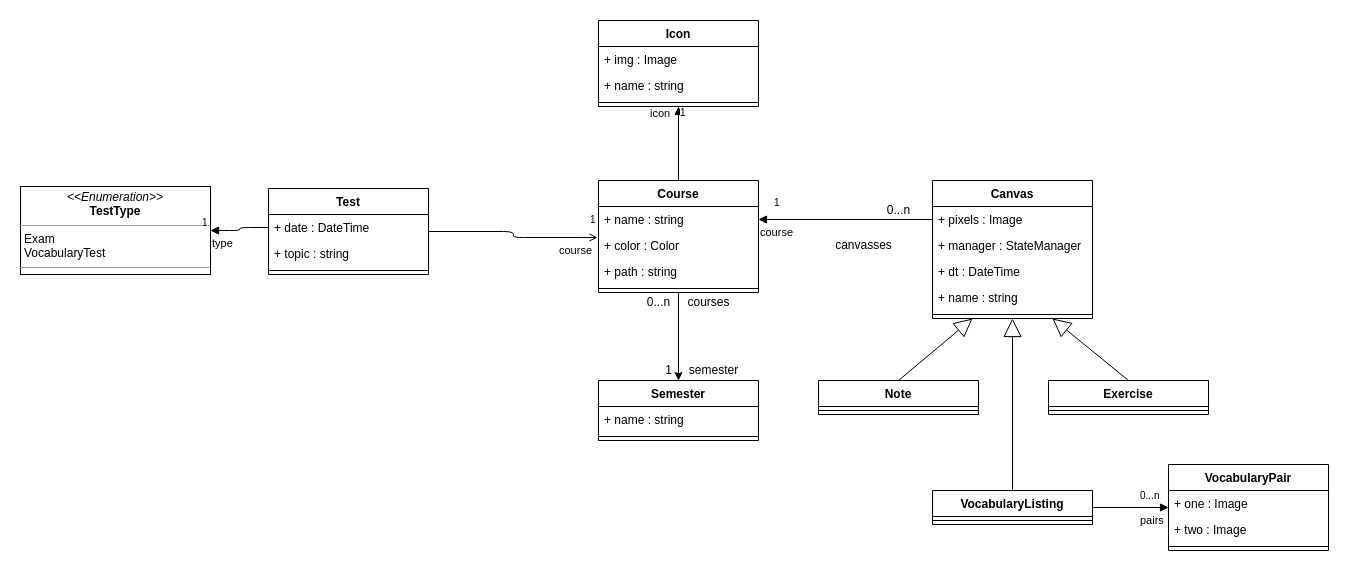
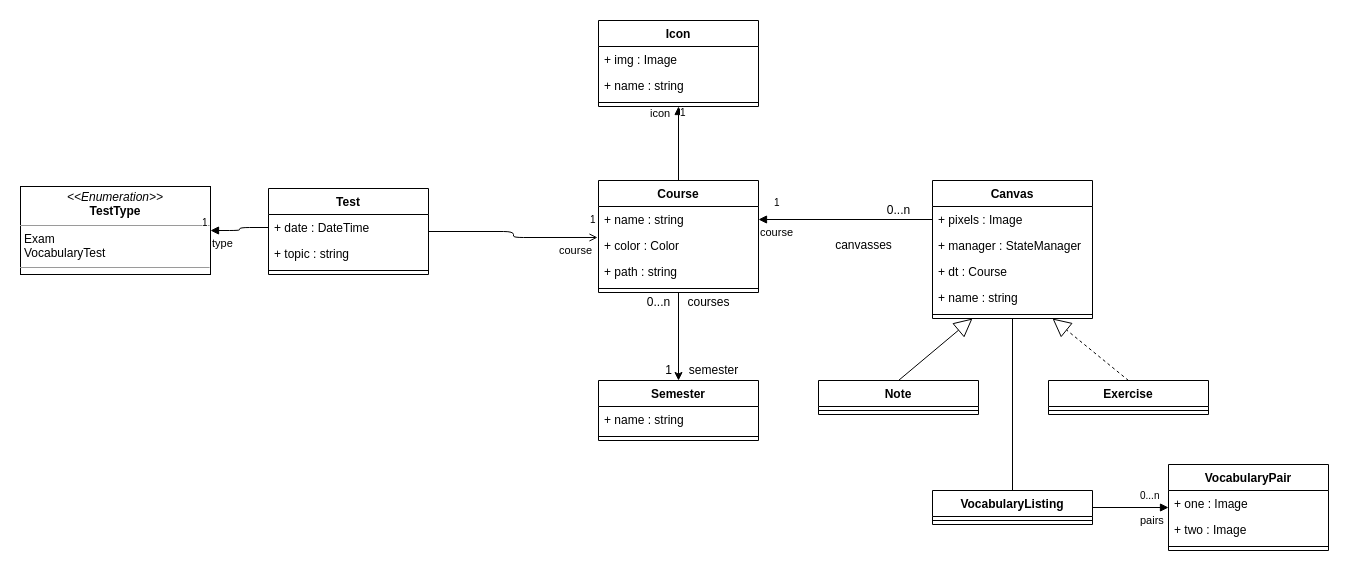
node "+ dt : DateTime": label "+ dt : DateTime" -> "+ dt : Course"
edge "VocabularyListing" -> "Canvas": arrowhead block -> none
edge "Exercise" -> "Canvas": style solid -> dashed
